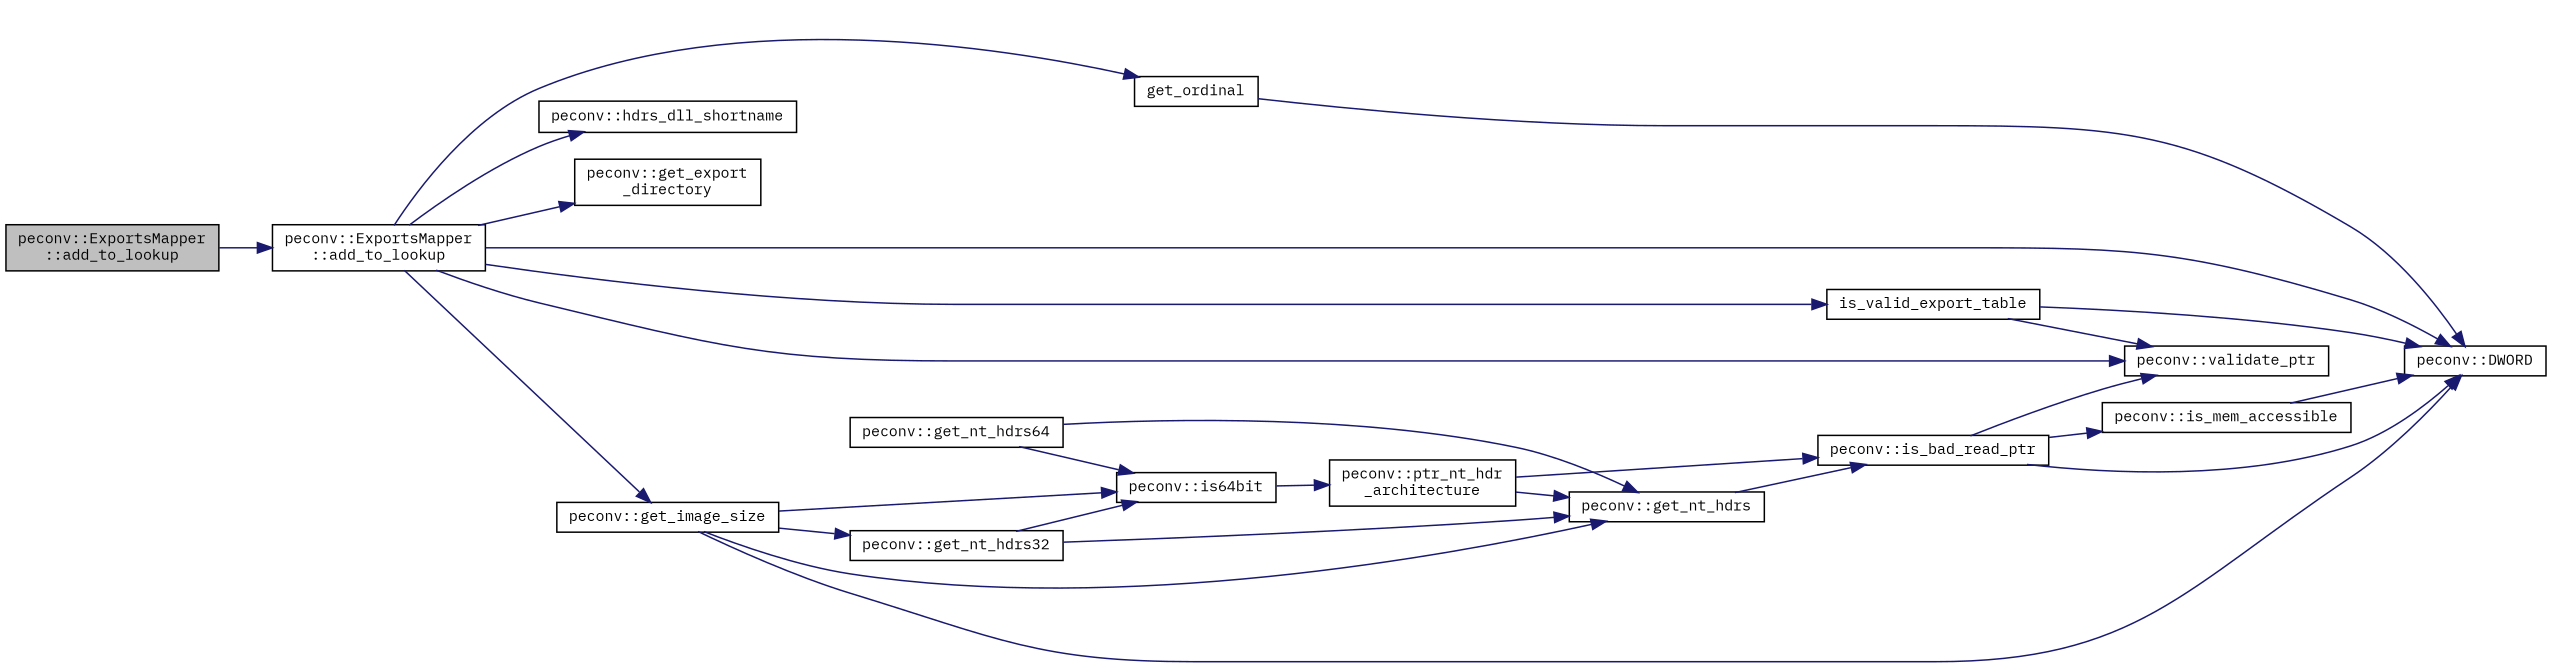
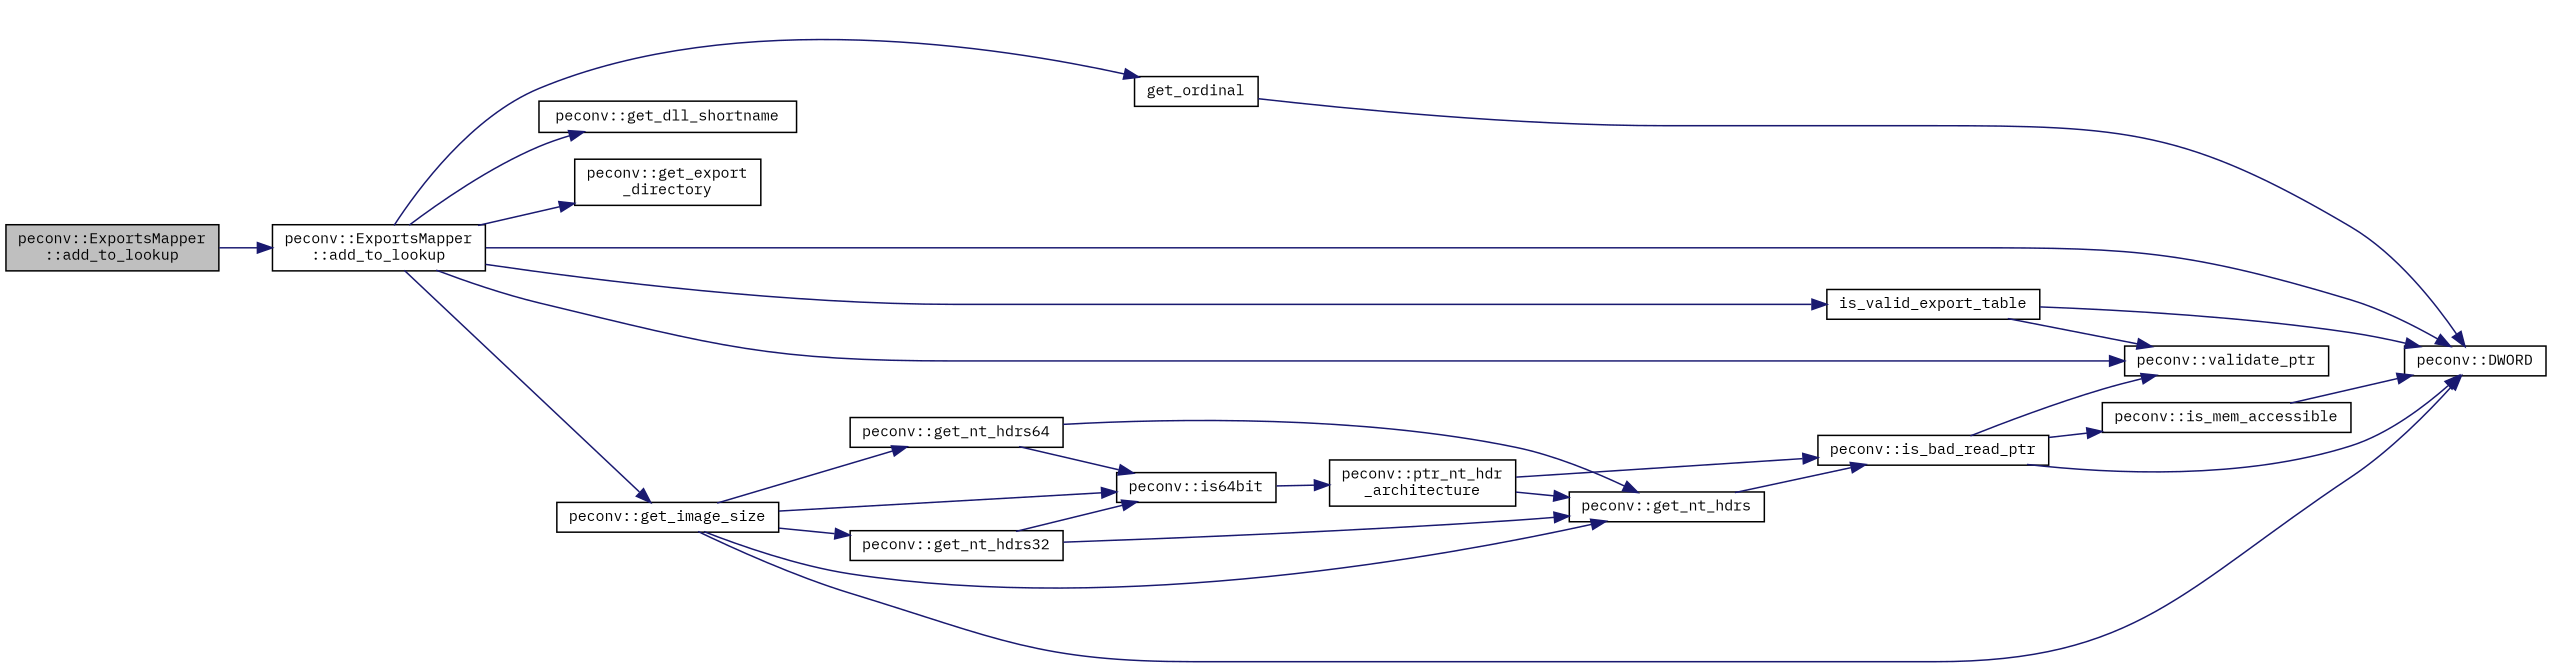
node "peconv::hdrs_dll_shortname": label "peconv::hdrs_dll_shortname" -> "peconv::get_dll_shortname"
edge "peconv::get_image_size" -> "peconv::get_nt_hdrs64": added
